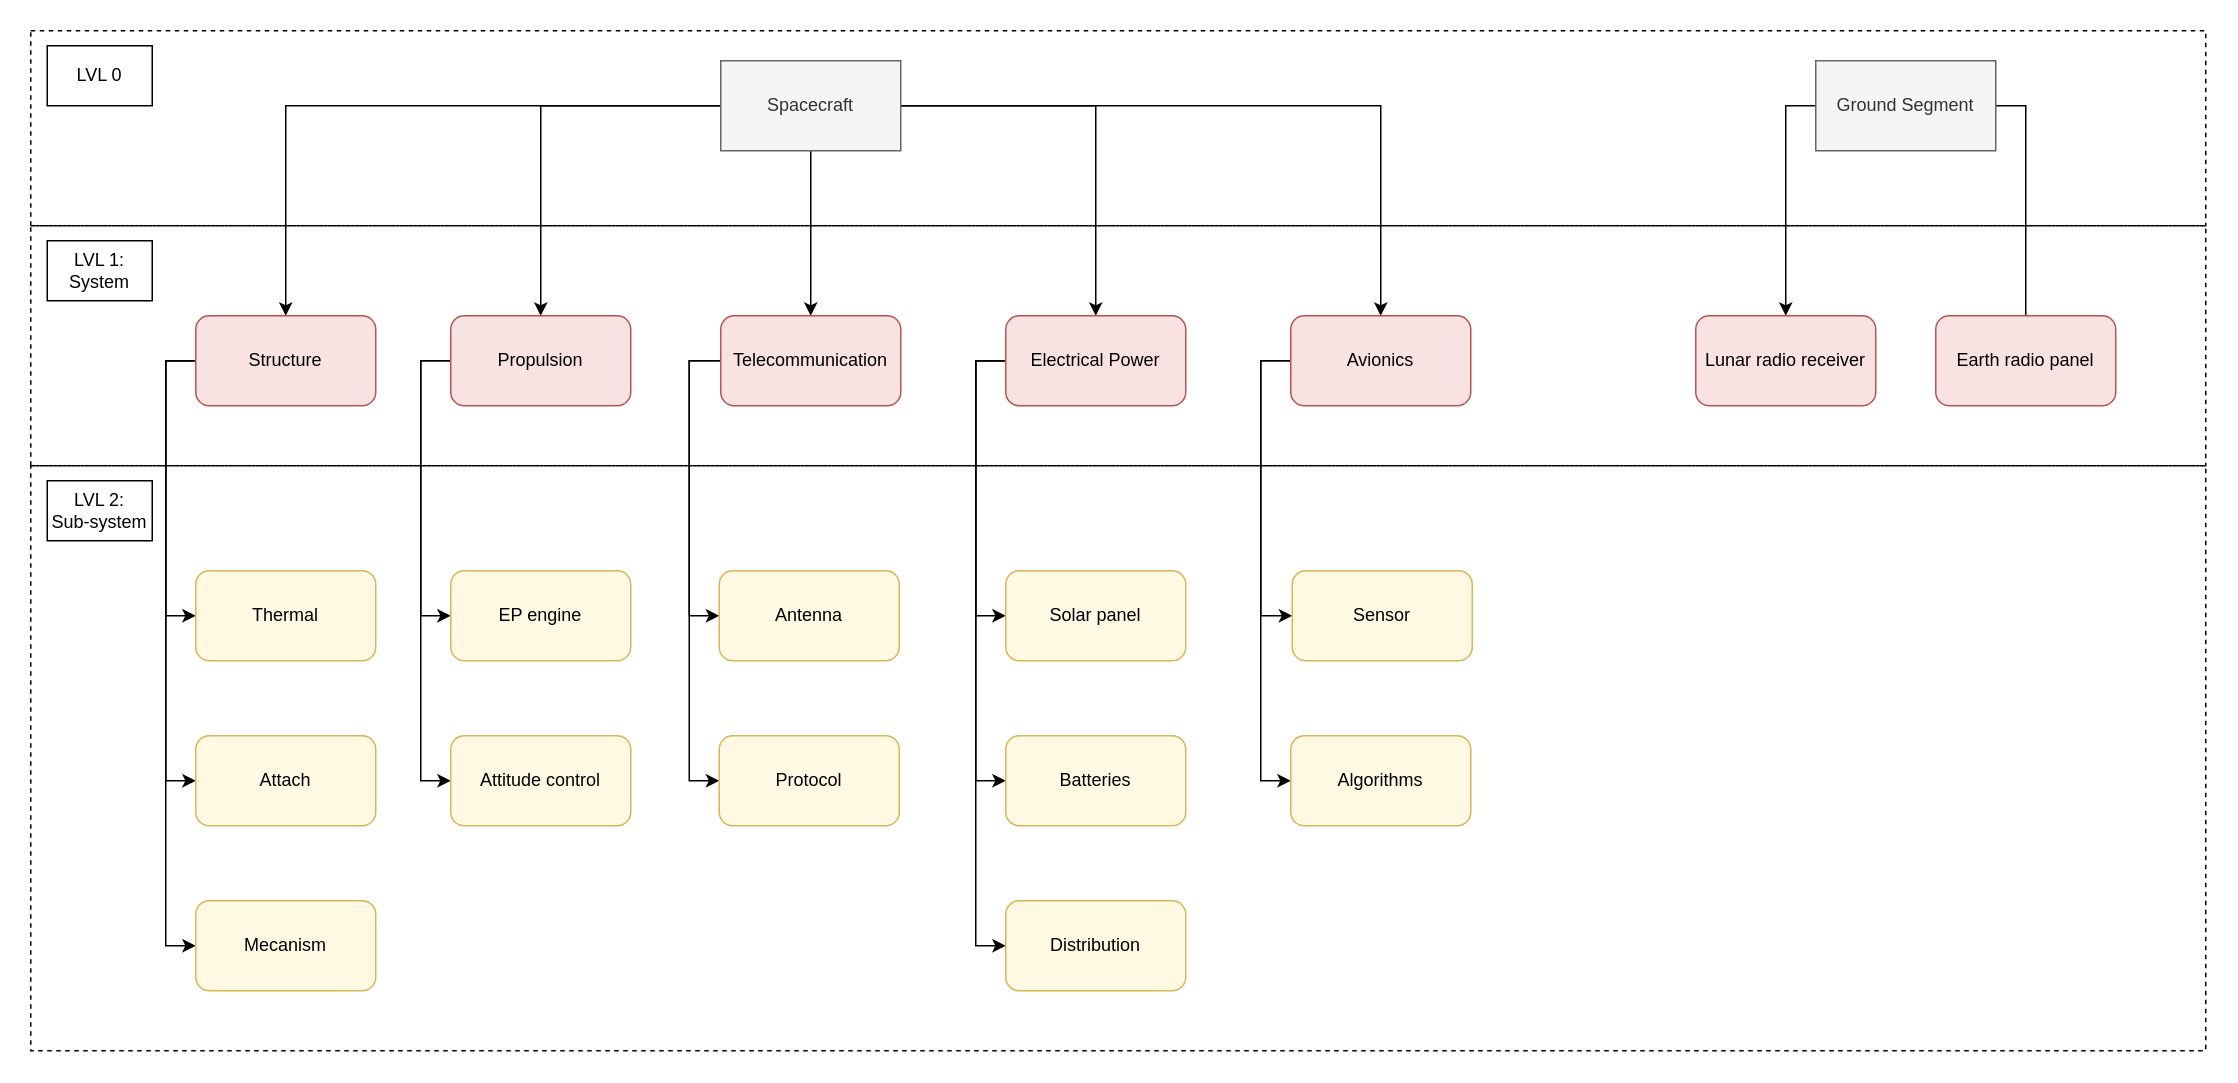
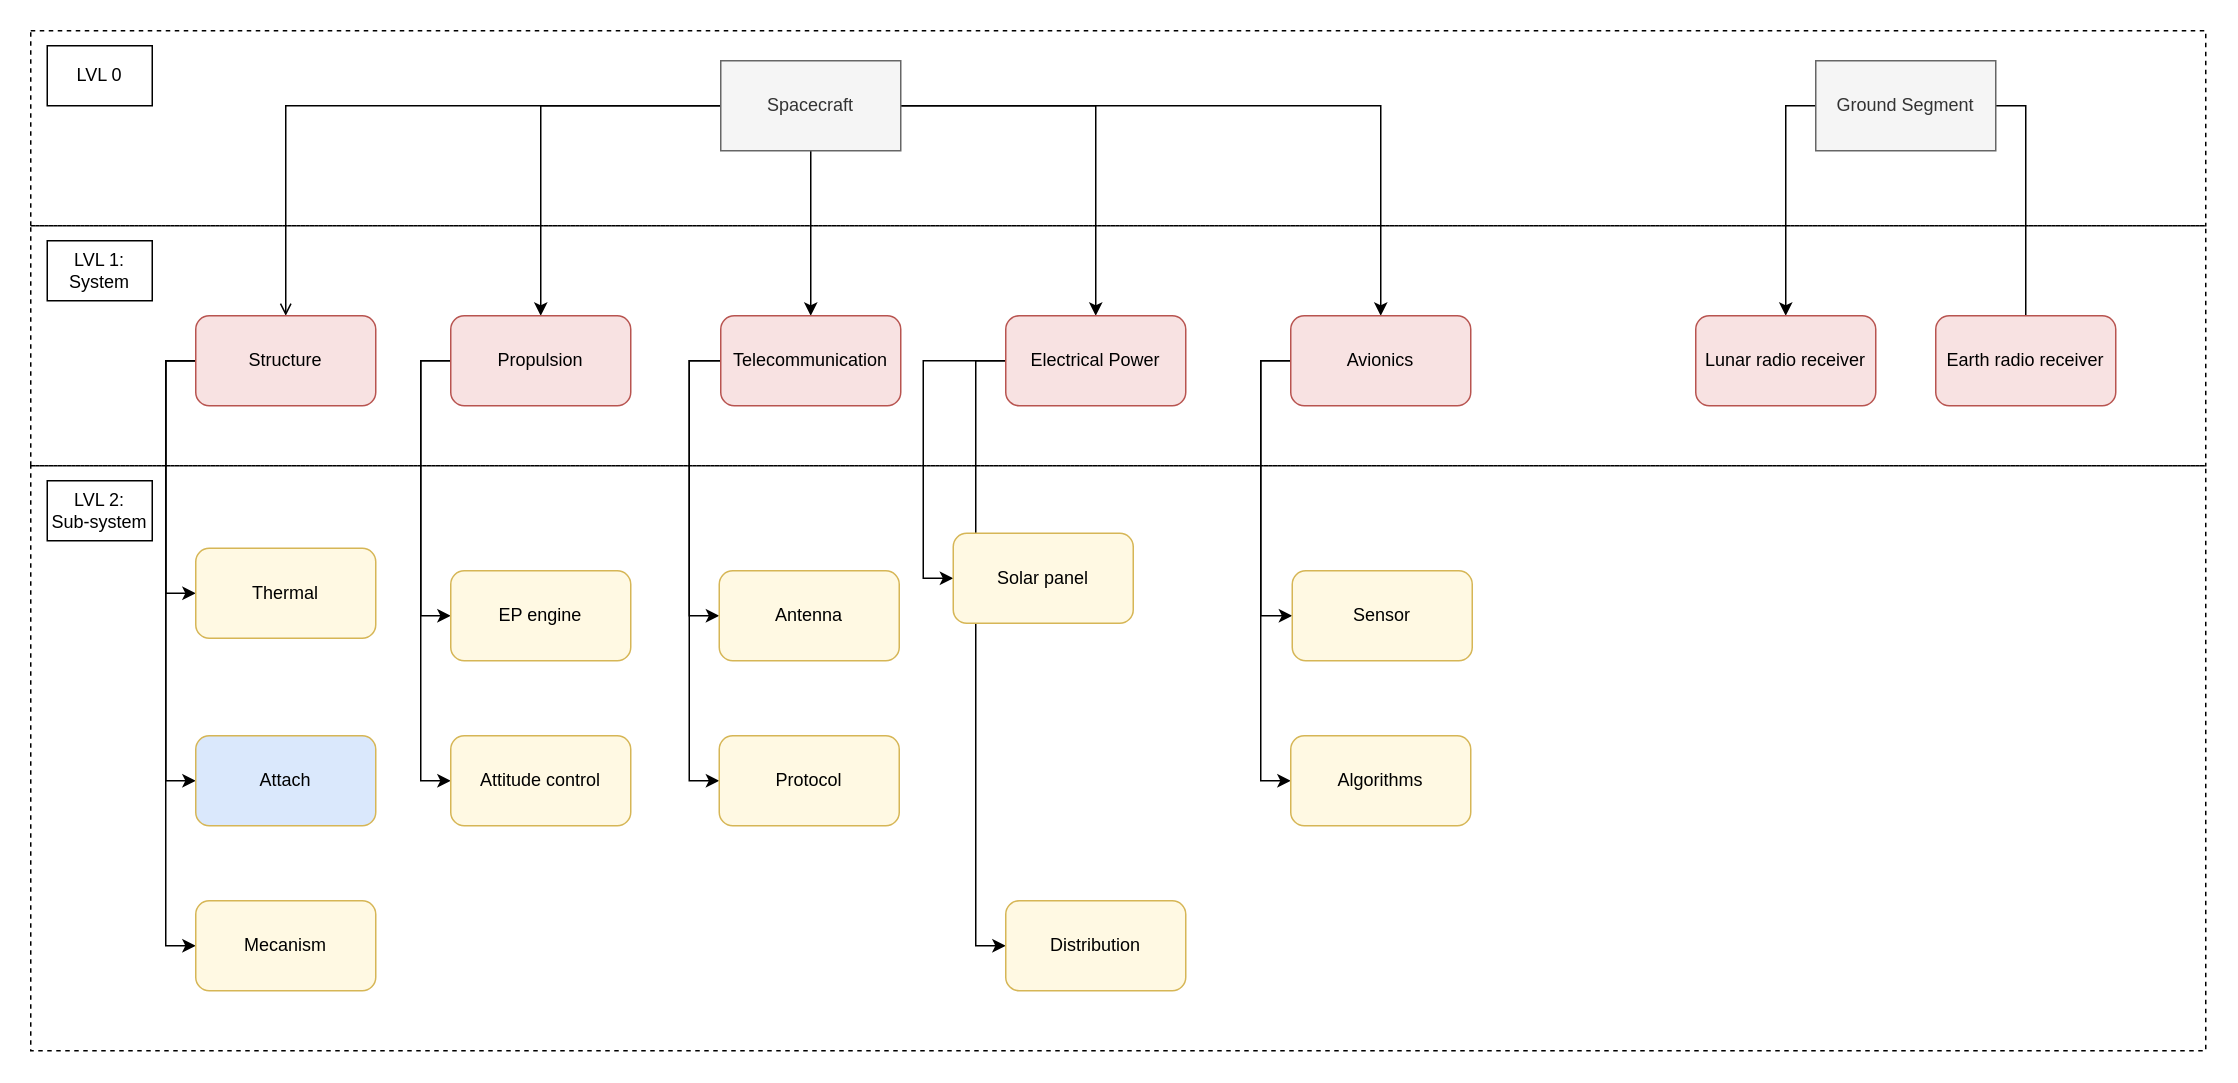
edge "Spacecraft" -> "Structure": arrowhead classic -> open
node "Earth radio panel": label "Earth radio panel" -> "Earth radio receiver"
node "Thermal": moved (286, 616) -> (286, 593)
node "Solar panel": moved (1096, 616) -> (1043, 578)
node "Attach": fillcolor #fff9e3 -> #dae8fc
edge "Electrical Power" -> "Batteries": removed
node "Batteries": removed
